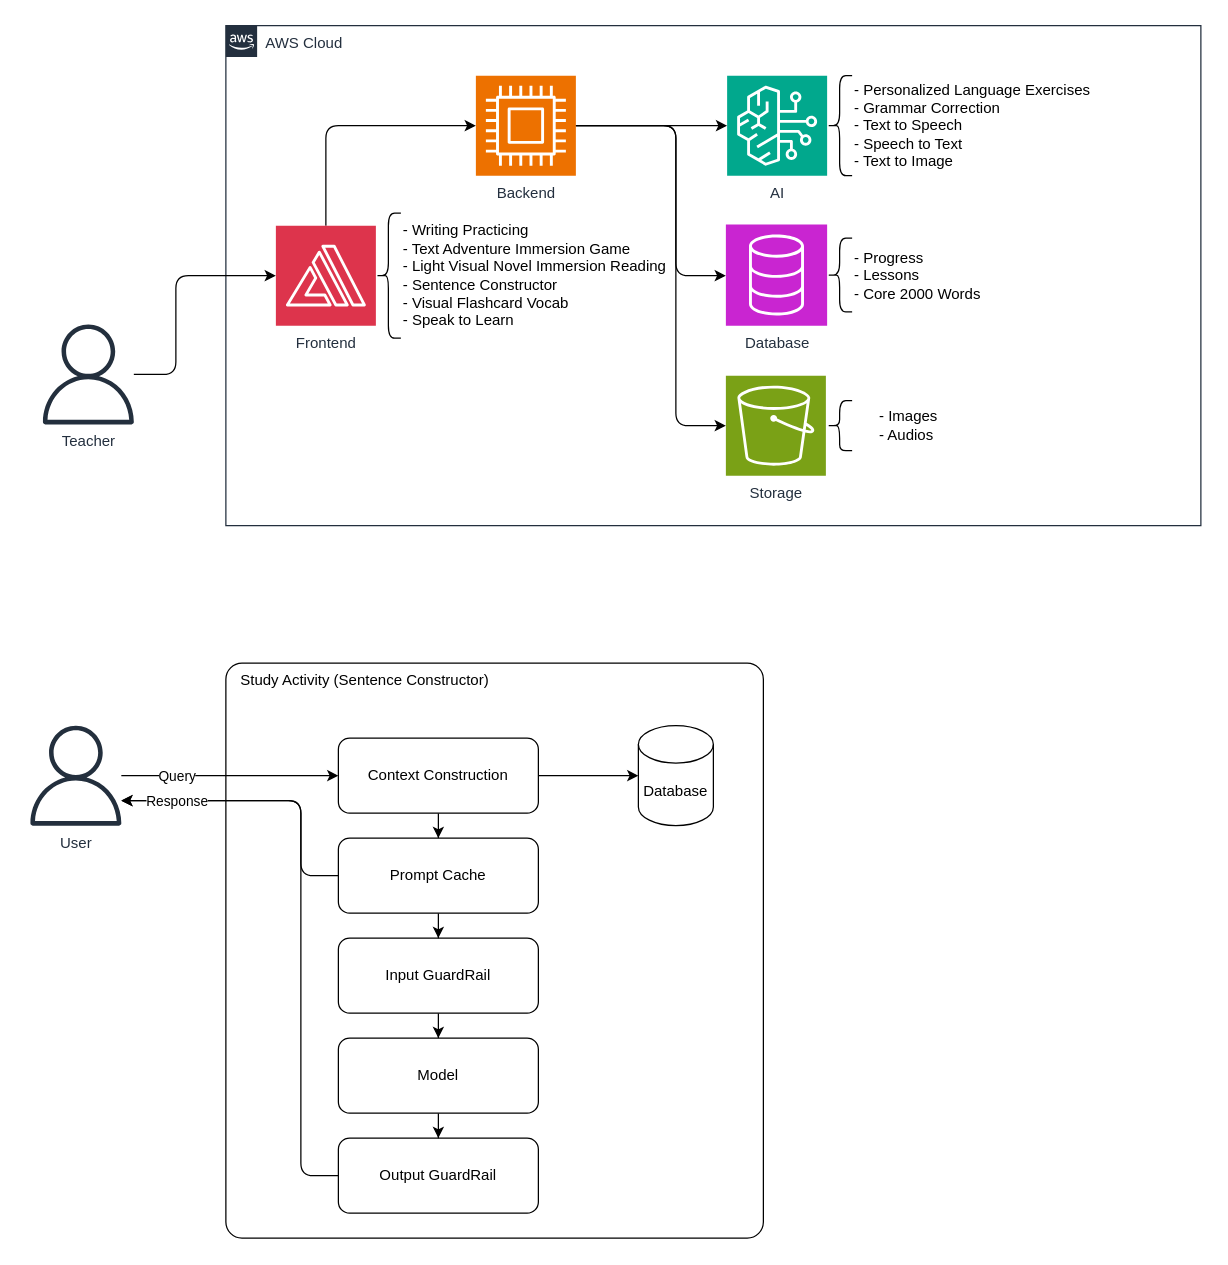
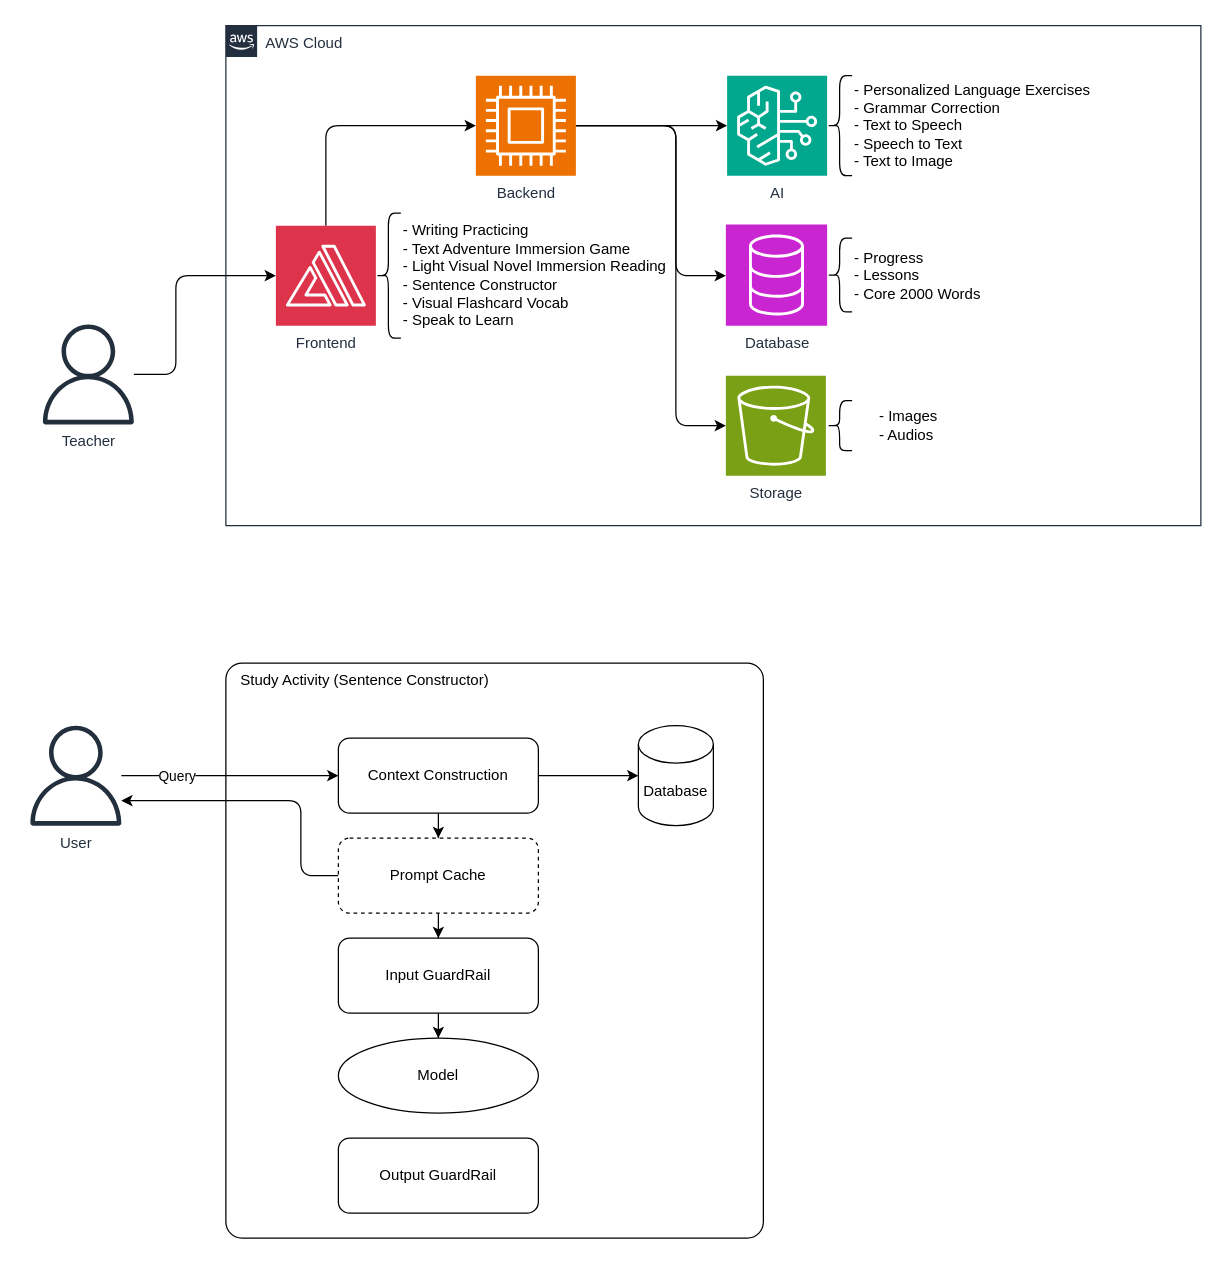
node "Prompt Cache": style solid -> dashed
edge "Output GuardRail" -> "User": removed, label "Response"
node "Model": shape rounded rectangle -> ellipse
edge "Model" -> "Output GuardRail": removed
